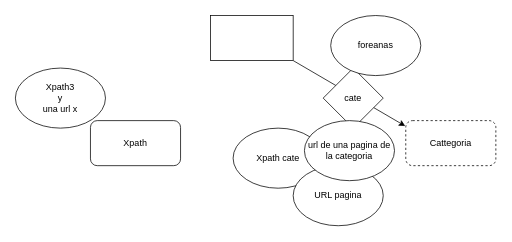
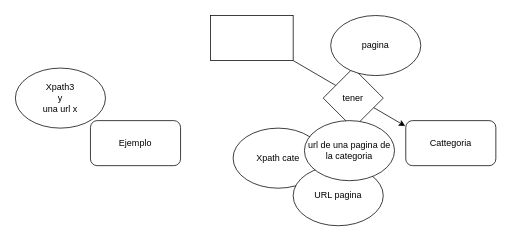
node "foreanas": label "foreanas" -> "pagina"
node "cate": label "cate" -> "tener"
node "Xpath": label "Xpath" -> "Ejemplo"
node "Cattegoria": style dashed -> solid
